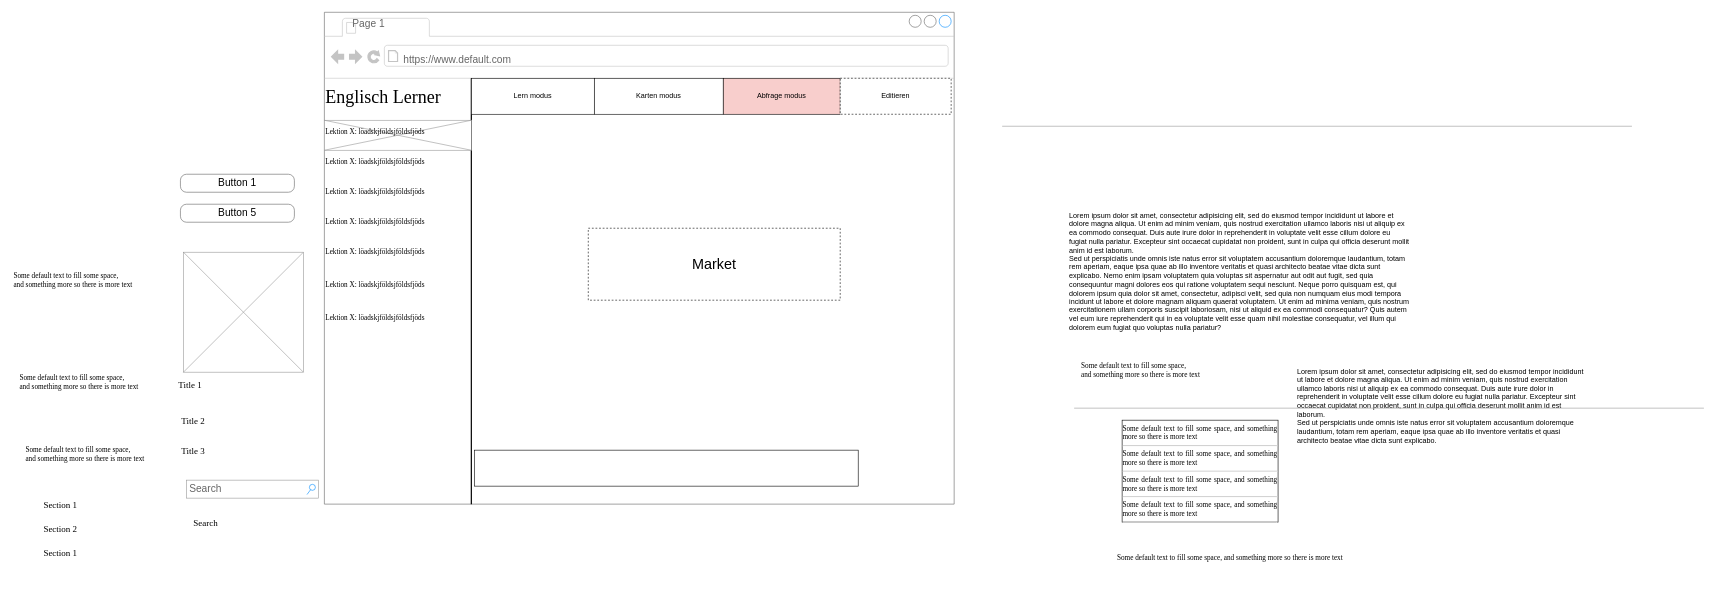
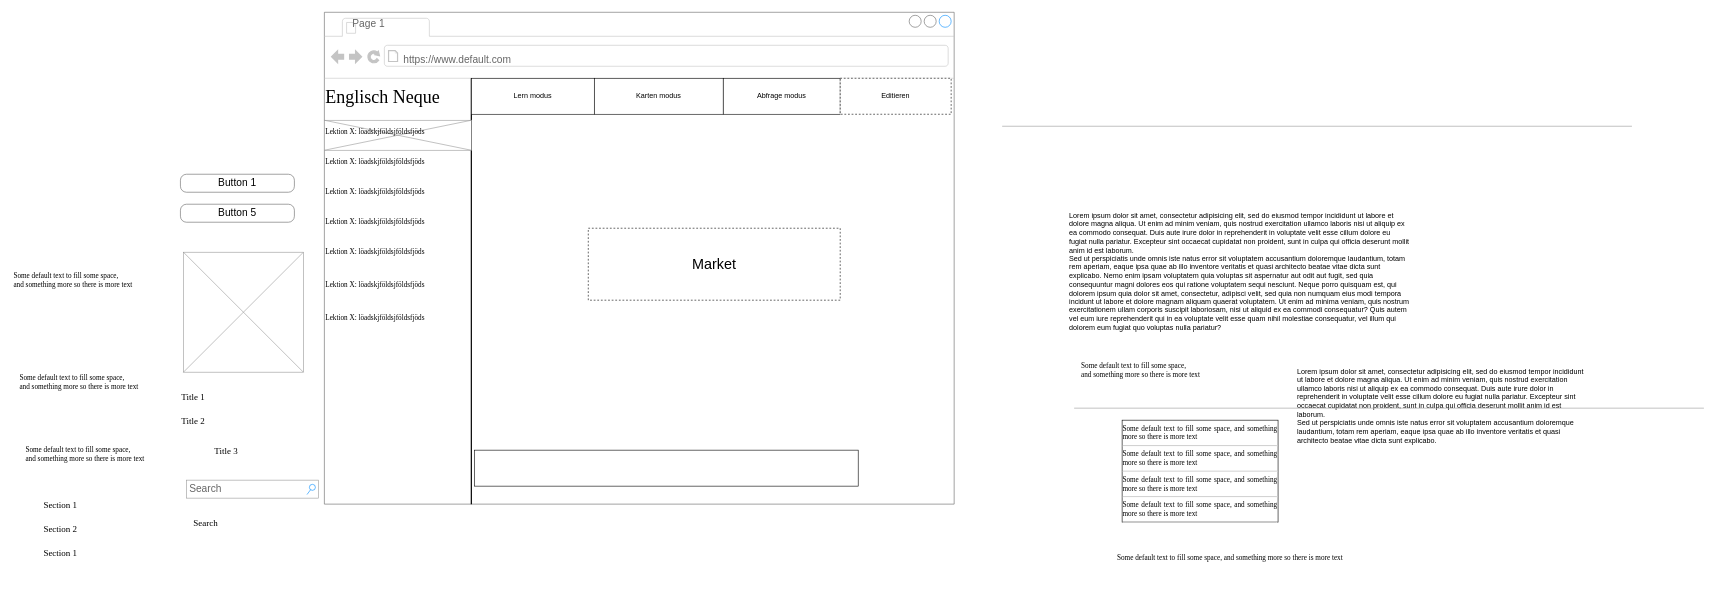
node "Abfrage modus": fillcolor #f8cecc -> #ffffff
node "Englisch Lerner": label "Englisch Lerner" -> "Englisch Neque"
node "Title 1": moved (228, 387) -> (231, 399)
node "Title 3": moved (231, 453) -> (264, 453)
